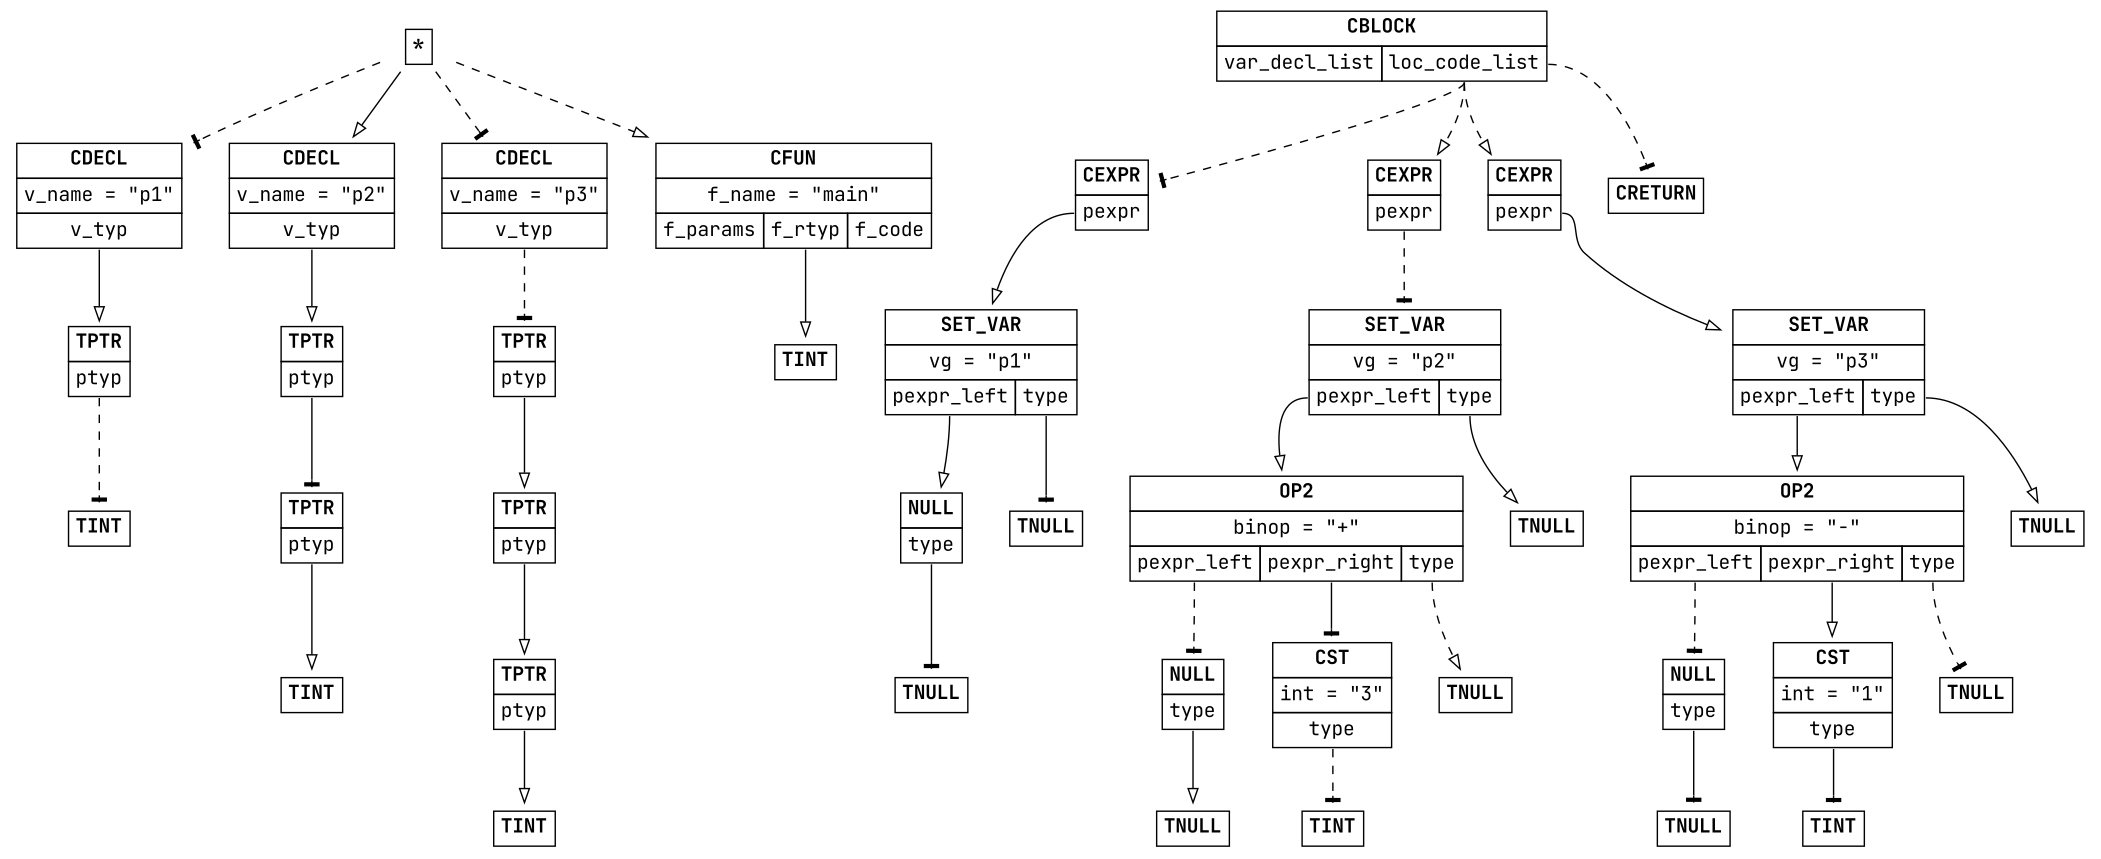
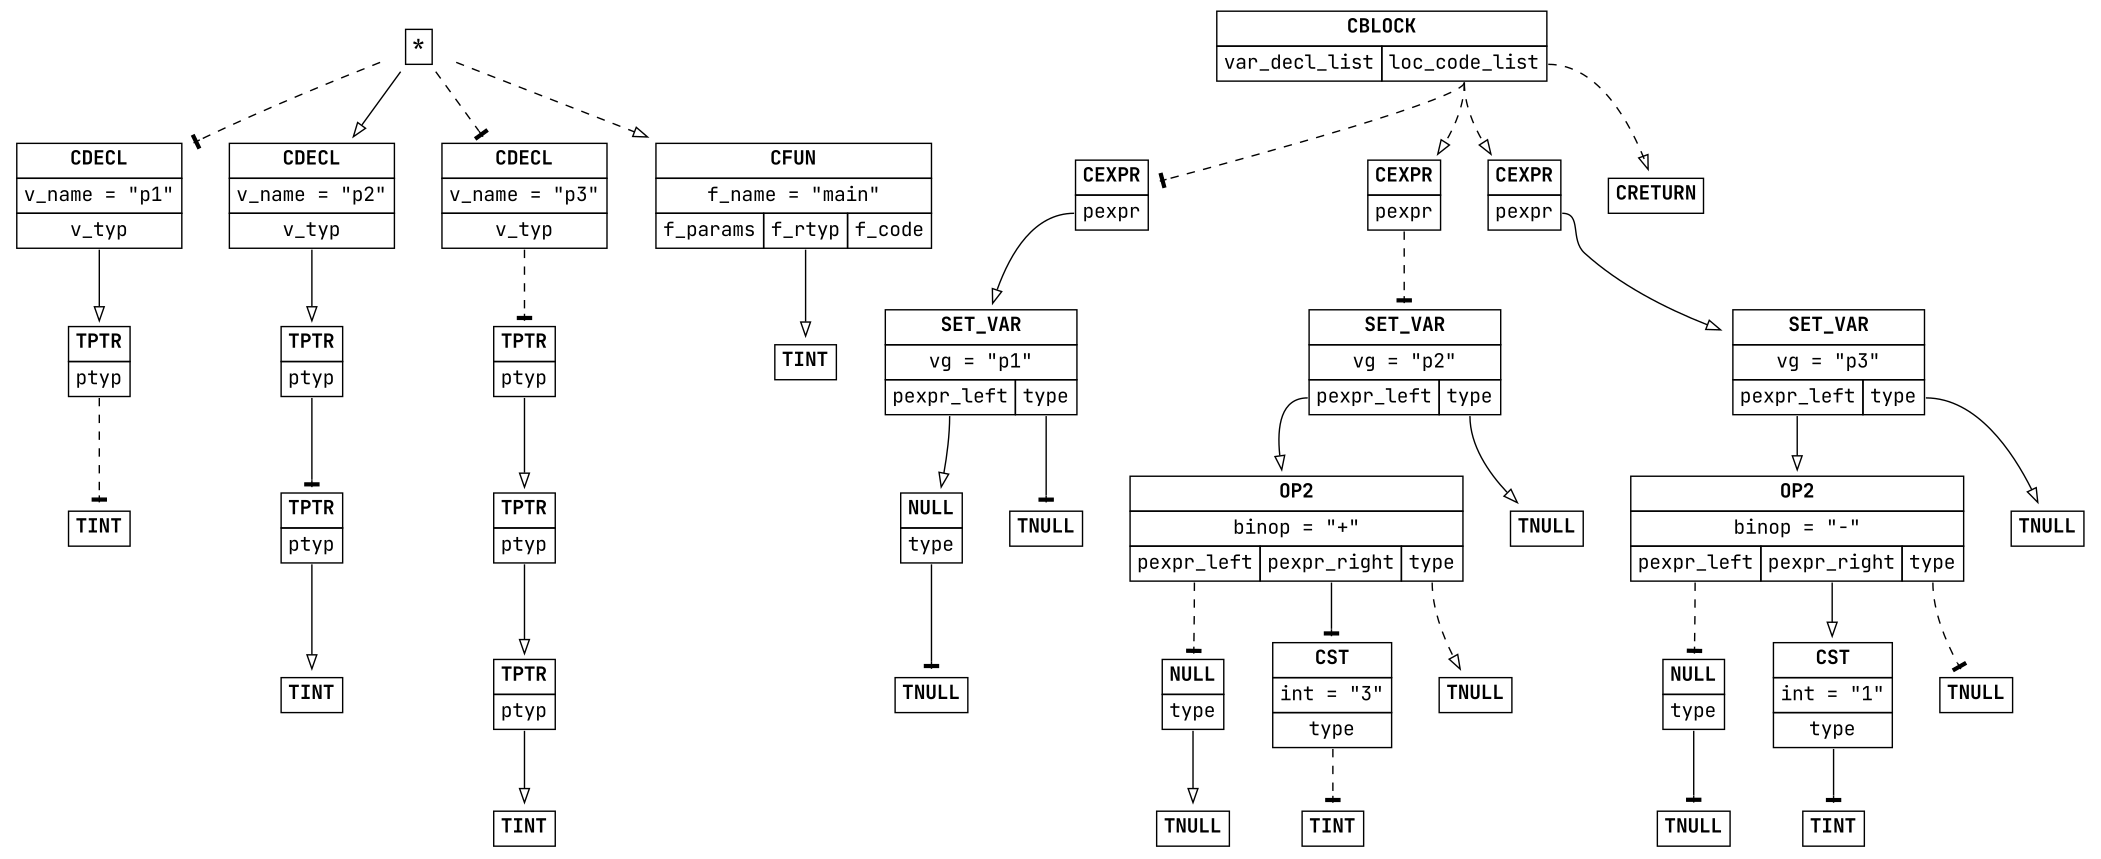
edge "CBLOCK" -> "CRETURN": arrowhead tee -> onormal
